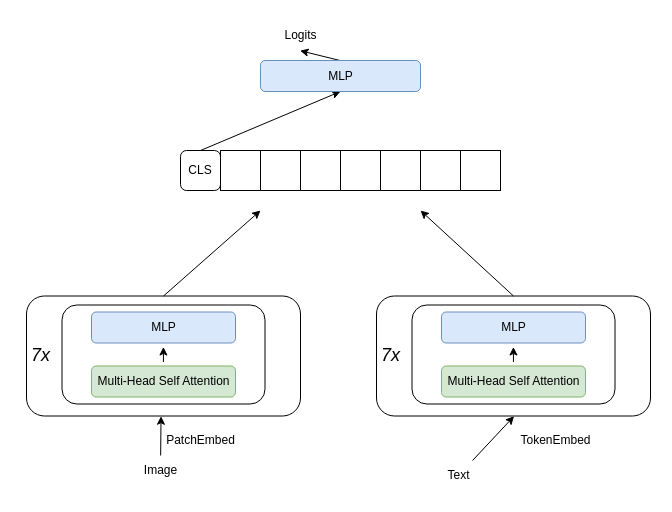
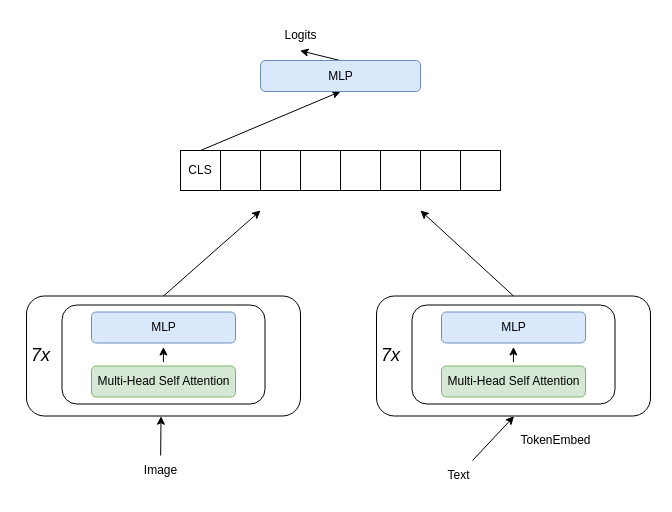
node "CLS": shape rounded rectangle -> rectangle
node "PatchEmbed": removed
